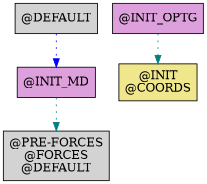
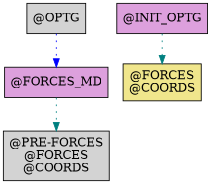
node "@DEFAULT": label "@DEFAULT" -> "@OPTG"
node "@INIT_MD": label "@INIT_MD" -> "@FORCES_MD"
node "@INIT @COORDS": label "@INIT @COORDS" -> "@FORCES @COORDS"
node "@PRE-FORCES @FORCES @DEFAULT": label "@PRE-FORCES @FORCES @DEFAULT" -> "@PRE-FORCES @FORCES @COORDS"
